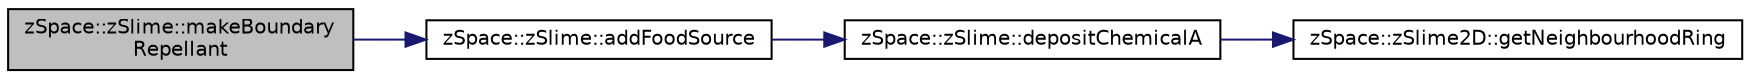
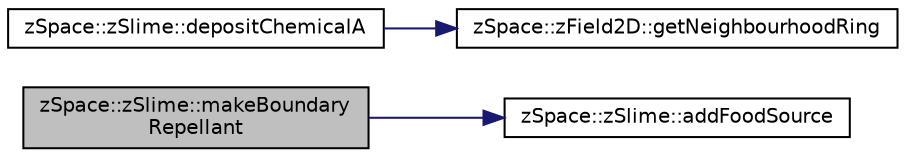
edge "zSpace::zSlime::addFoodSource" -> "zSpace::zSlime::depositChemicalA": removed
node "zSpace::zSlime2D::getNeighbourhoodRing": label "zSpace::zSlime2D::getNeighbourhoodRing" -> "zSpace::zField2D::getNeighbourhoodRing"
